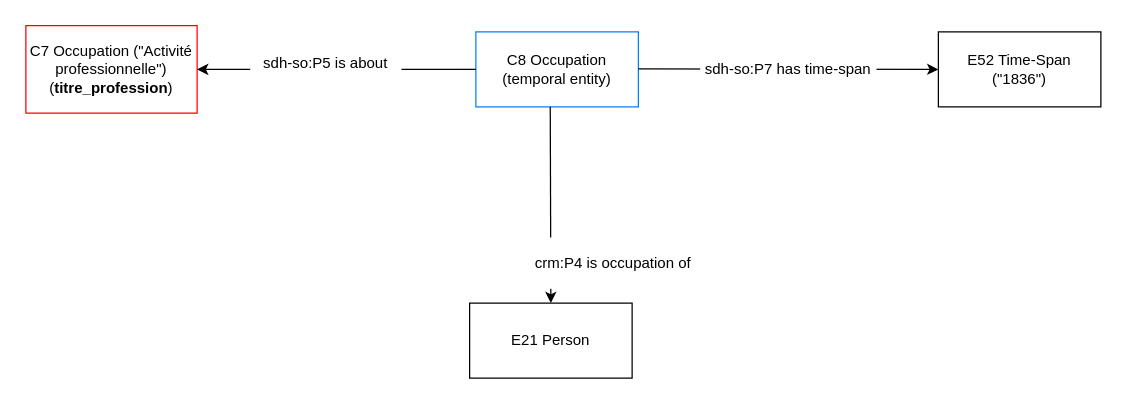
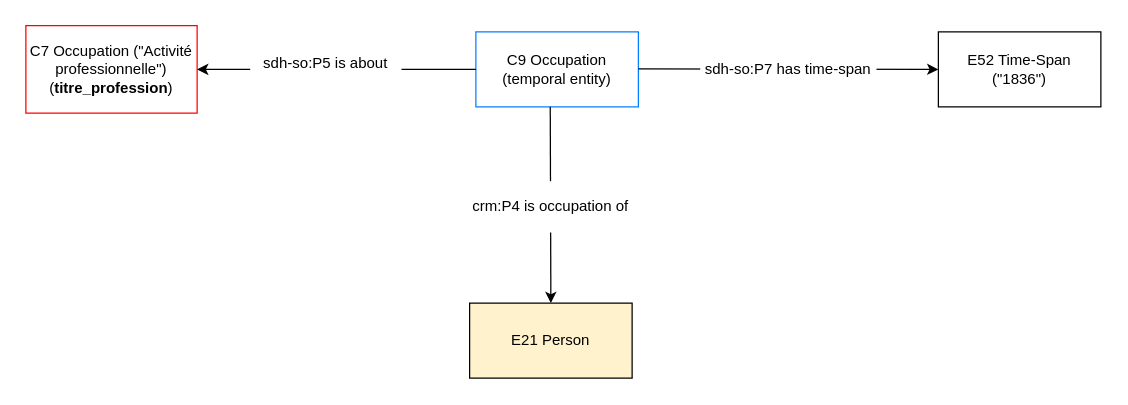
node "C8 Occupation (temporal entity)": label "C8 Occupation (temporal entity)" -> "C9 Occupation (temporal entity)"
node "crm:P4 is occupation of": moved (613, 263) -> (551, 207)
node "E21 Person": fillcolor #ffffff -> #fff2cc
